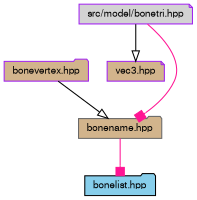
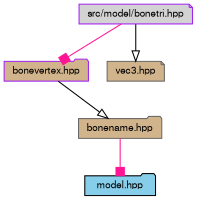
edge "src/model/bonetri.hpp" -> "bonename.hpp": now "src/model/bonetri.hpp" -> "bonevertex.hpp"
node "vec3.hpp": color purple -> gray40
node "bonelist.hpp": label "bonelist.hpp" -> "model.hpp"
